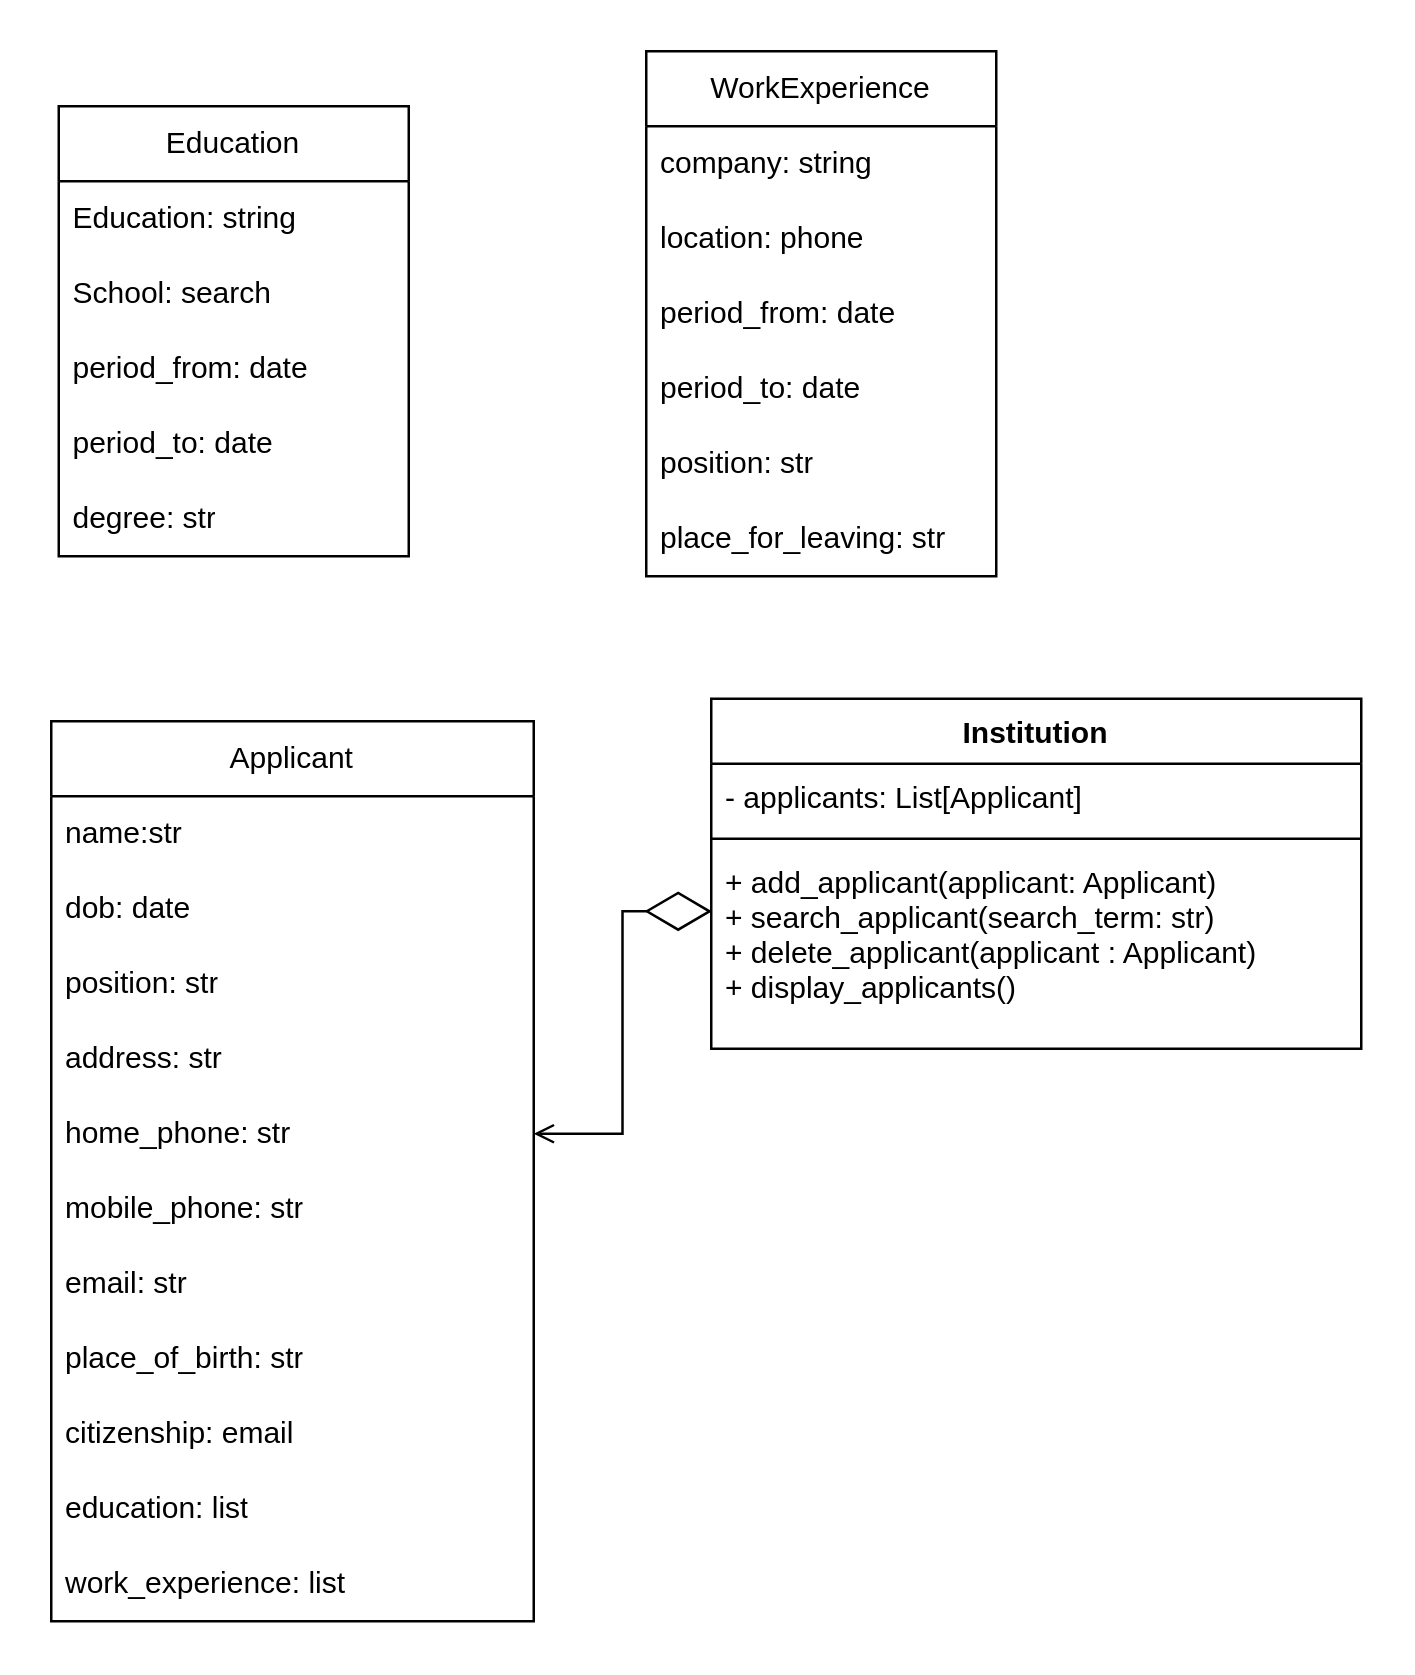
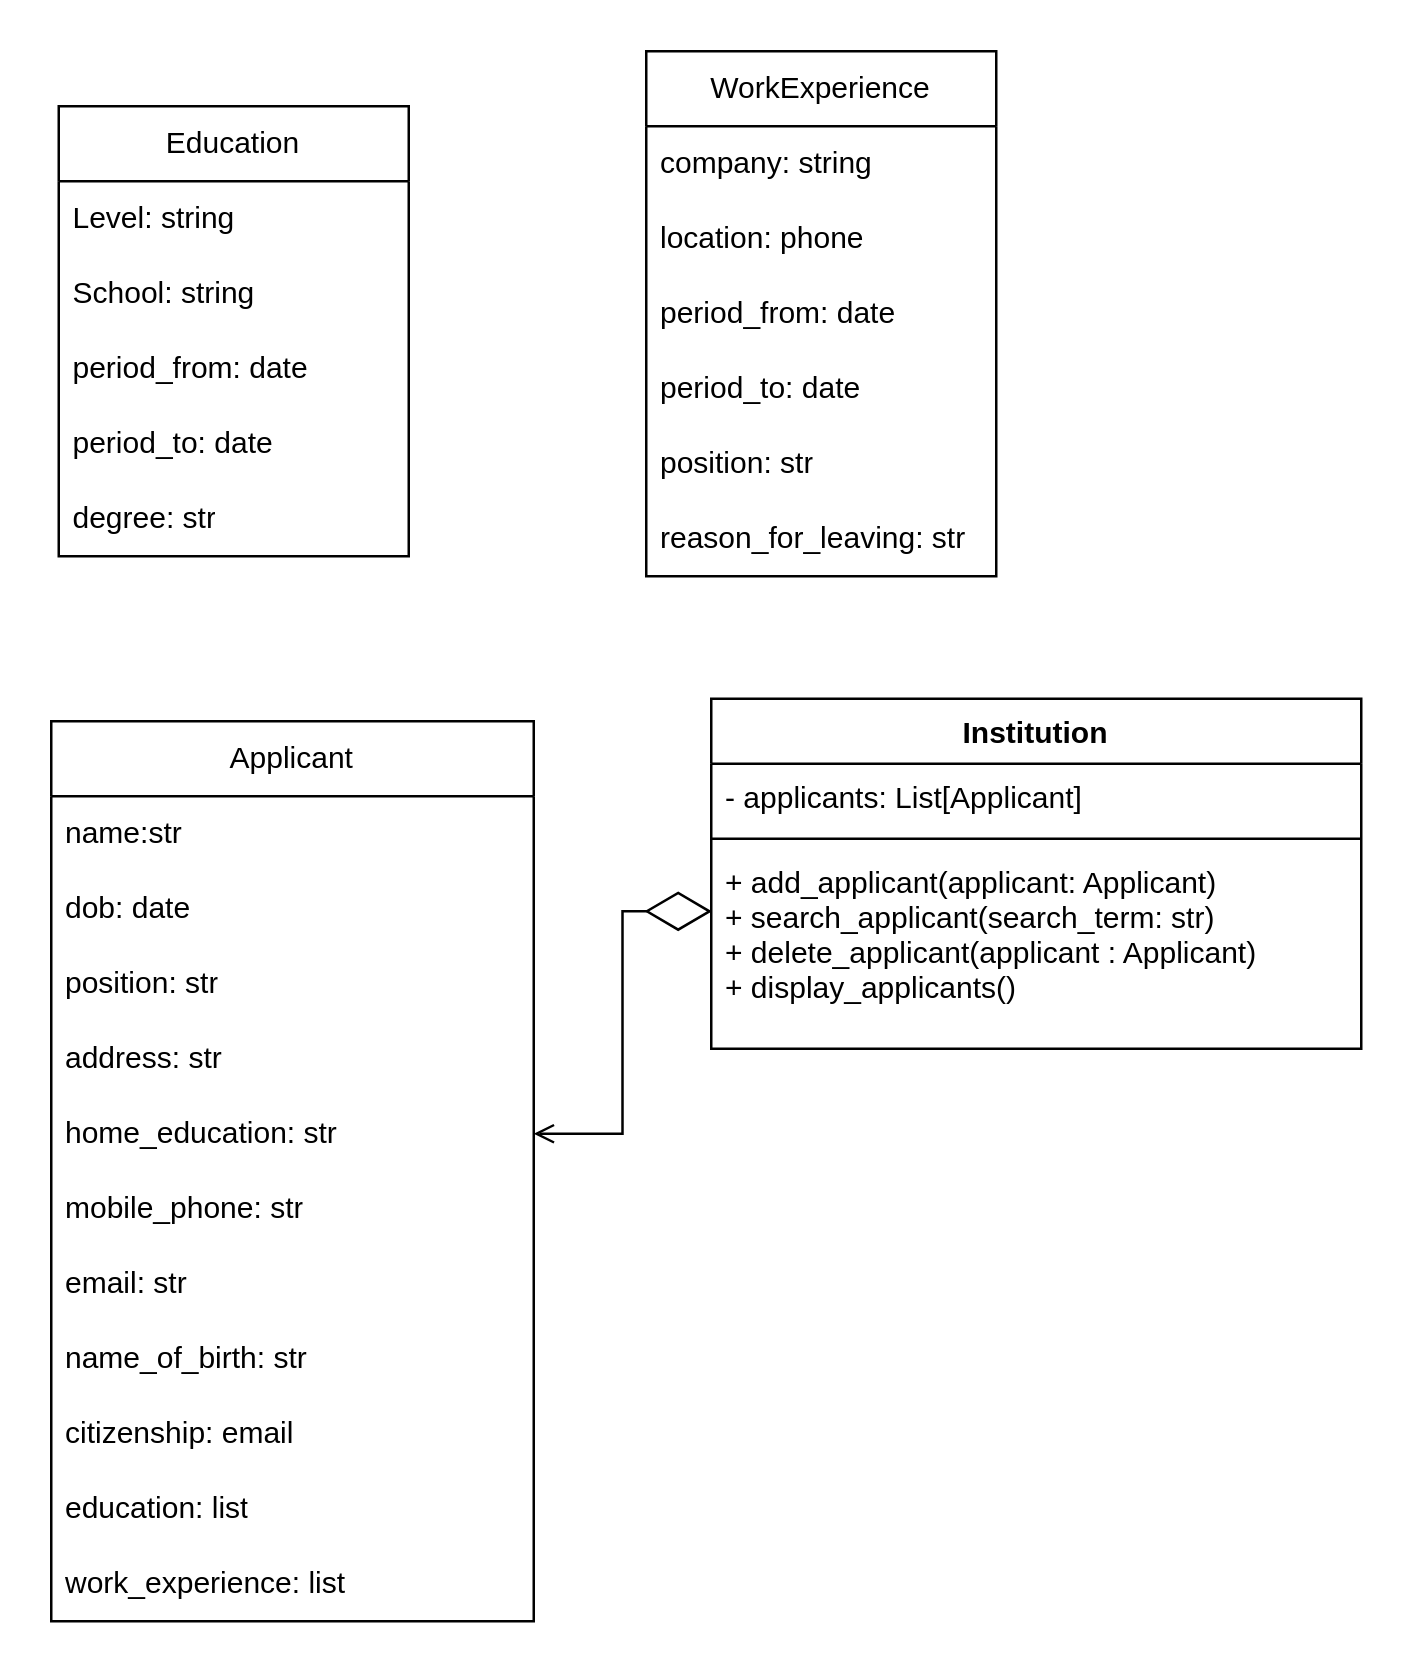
node "Education: string": label "Education: string" -> "Level: string"
node "School: search": label "School: search" -> "School: string"
node "place_for_leaving: str": label "place_for_leaving: str" -> "reason_for_leaving: str"
node "home_phone: str": label "home_phone: str" -> "home_education: str"
node "place_of_birth: str": label "place_of_birth: str" -> "name_of_birth: str"
